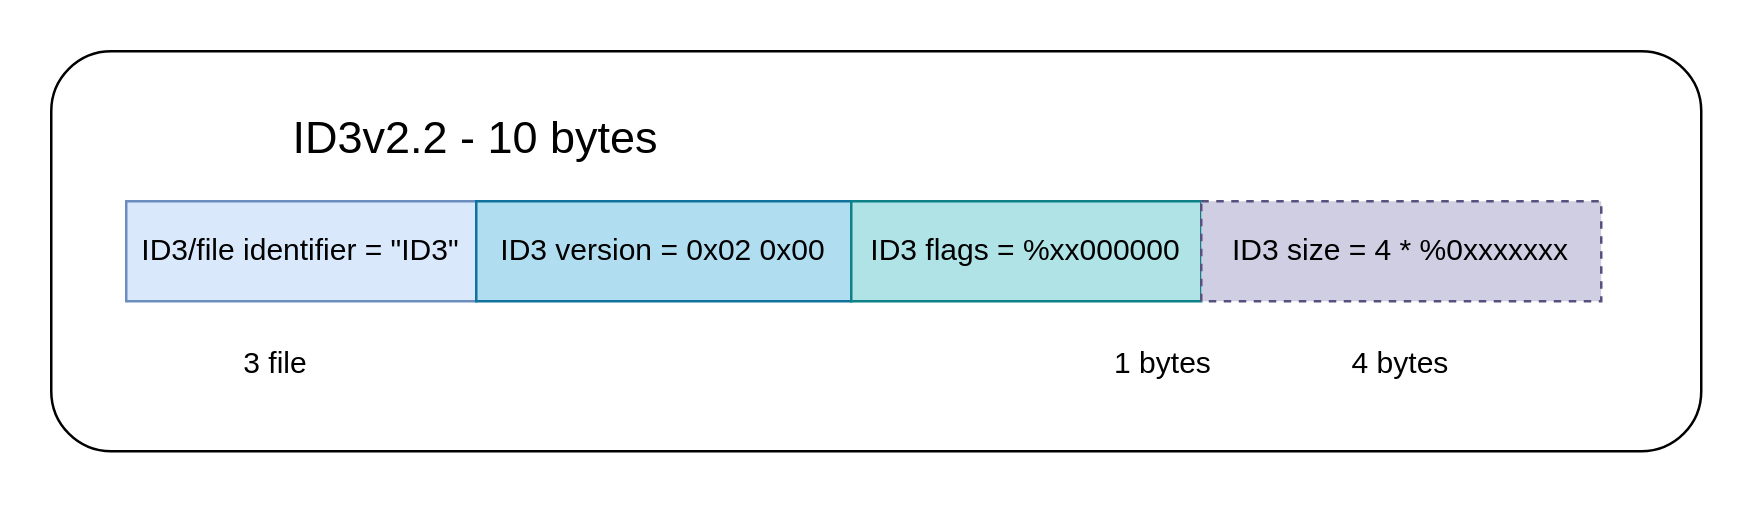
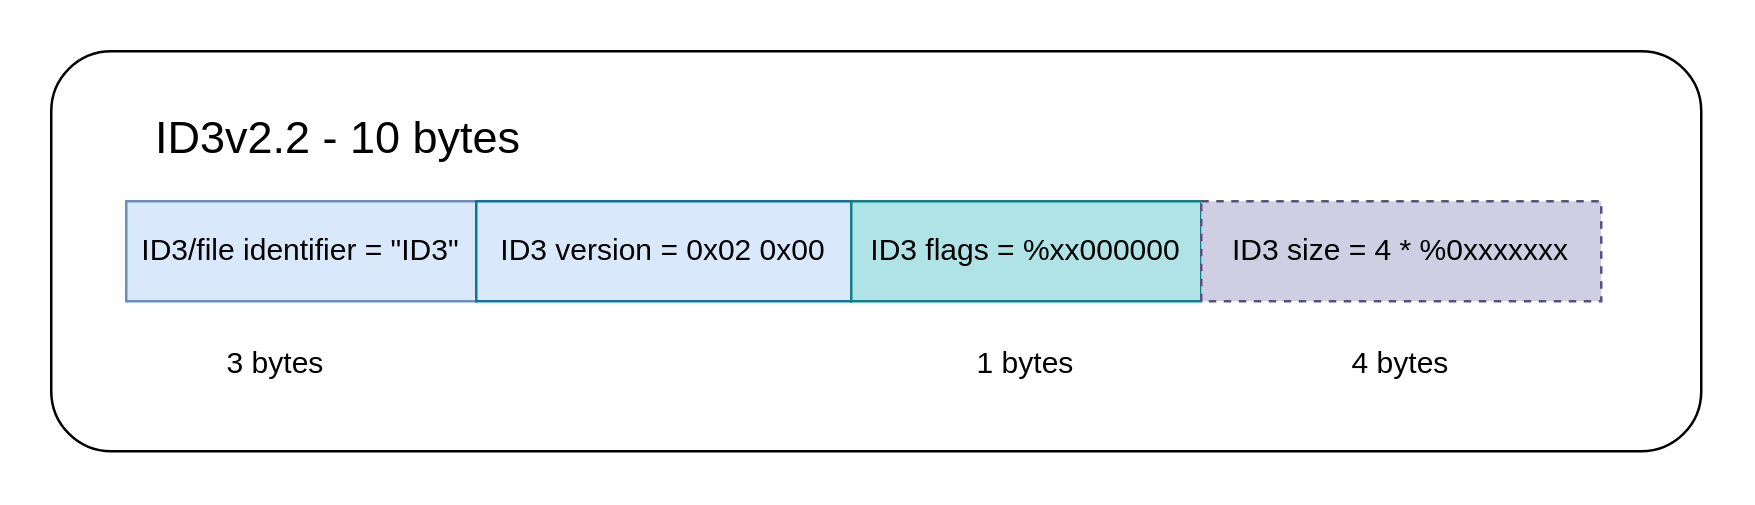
node "ID3v2.2 - 10 bytes": moved (476, 139) -> (339, 139)
node "ID3 version = 0x02 0x00": fillcolor #b1ddf0 -> #dae8fc
node "3 file": label "3 file" -> "3 bytes"
node "1 bytes": moved (1164, 364) -> (1026, 364)
